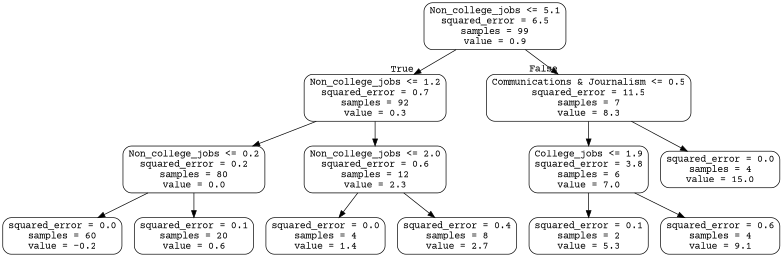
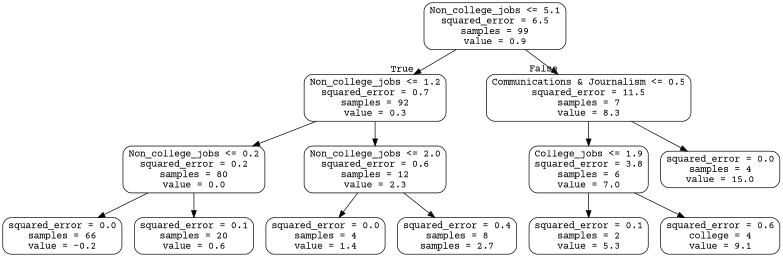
node "squared_error = 0.0 samples = 60 value = -0.2": label "squared_error = 0.0 samples = 60 value = -0.2" -> "squared_error = 0.0 samples = 66 value = -0.2"
node "squared_error = 0.4 samples = 8 value = 2.7": label "squared_error = 0.4 samples = 8 value = 2.7" -> "squared_error = 0.4 samples = 8 samples = 2.7"
node "squared_error = 0.6 samples = 4 value = 9.1": label "squared_error = 0.6 samples = 4 value = 9.1" -> "squared_error = 0.6 college = 4 value = 9.1"
